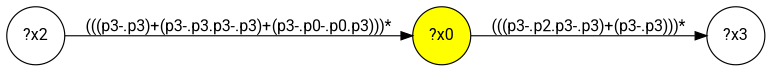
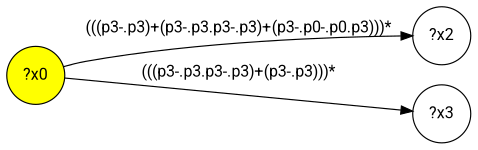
edge "?x0" -> "?x3": label "(((p3-.p2.p3-.p3)+(p3-.p3)))*" -> "(((p3-.p3.p3-.p3)+(p3-.p3)))*"
edge "?x2" -> "?x0": reversed
